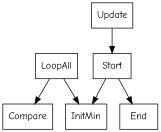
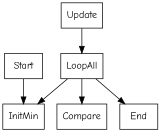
edge "Update" -> "Start": now "Update" -> "LoopAll"
edge "Start" -> "End": now "LoopAll" -> "End"
